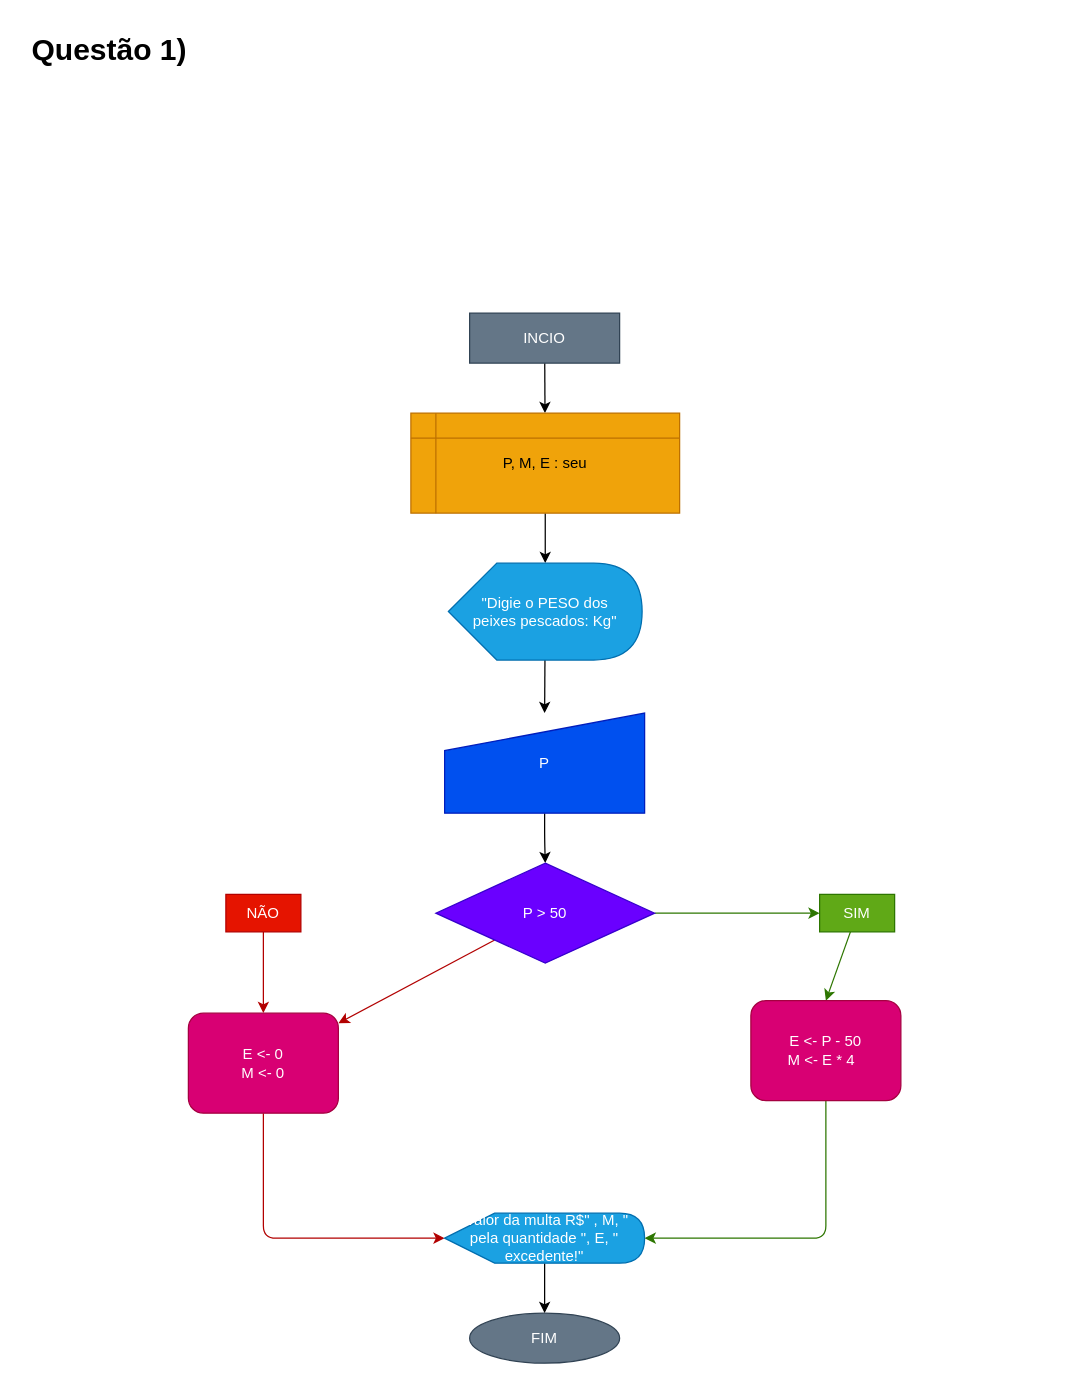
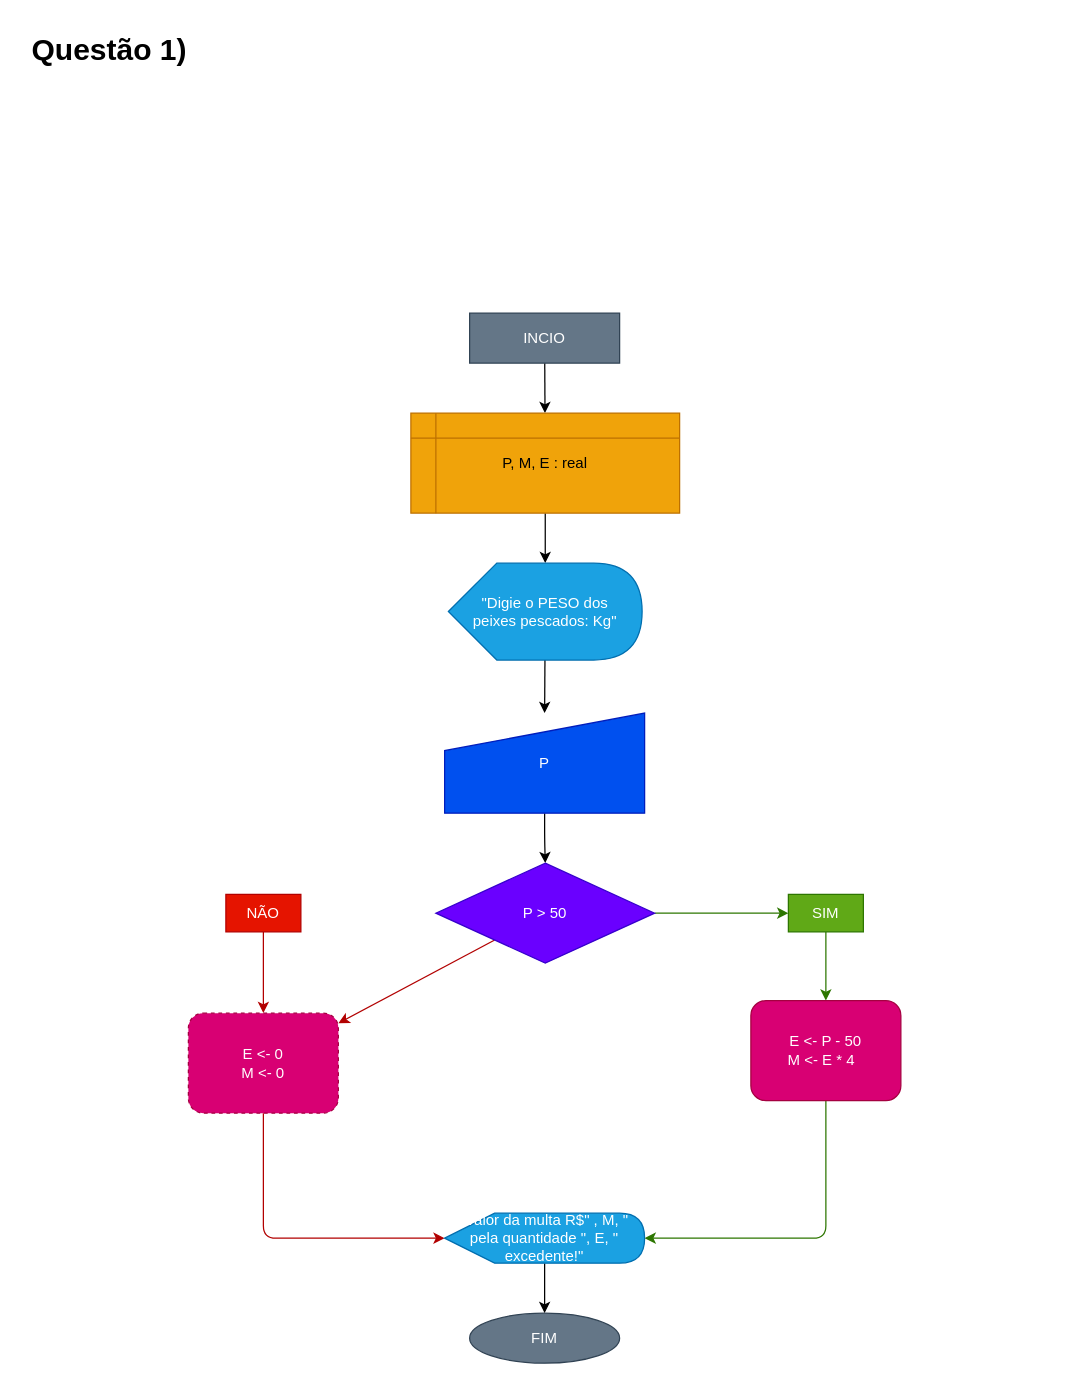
node "P, M, E : seu": label "P, M, E : seu" -> "P, M, E : real"
node "SIM": moved (857, 913) -> (826, 913)
node "E <- 0 M <- 0": style solid -> dashed
